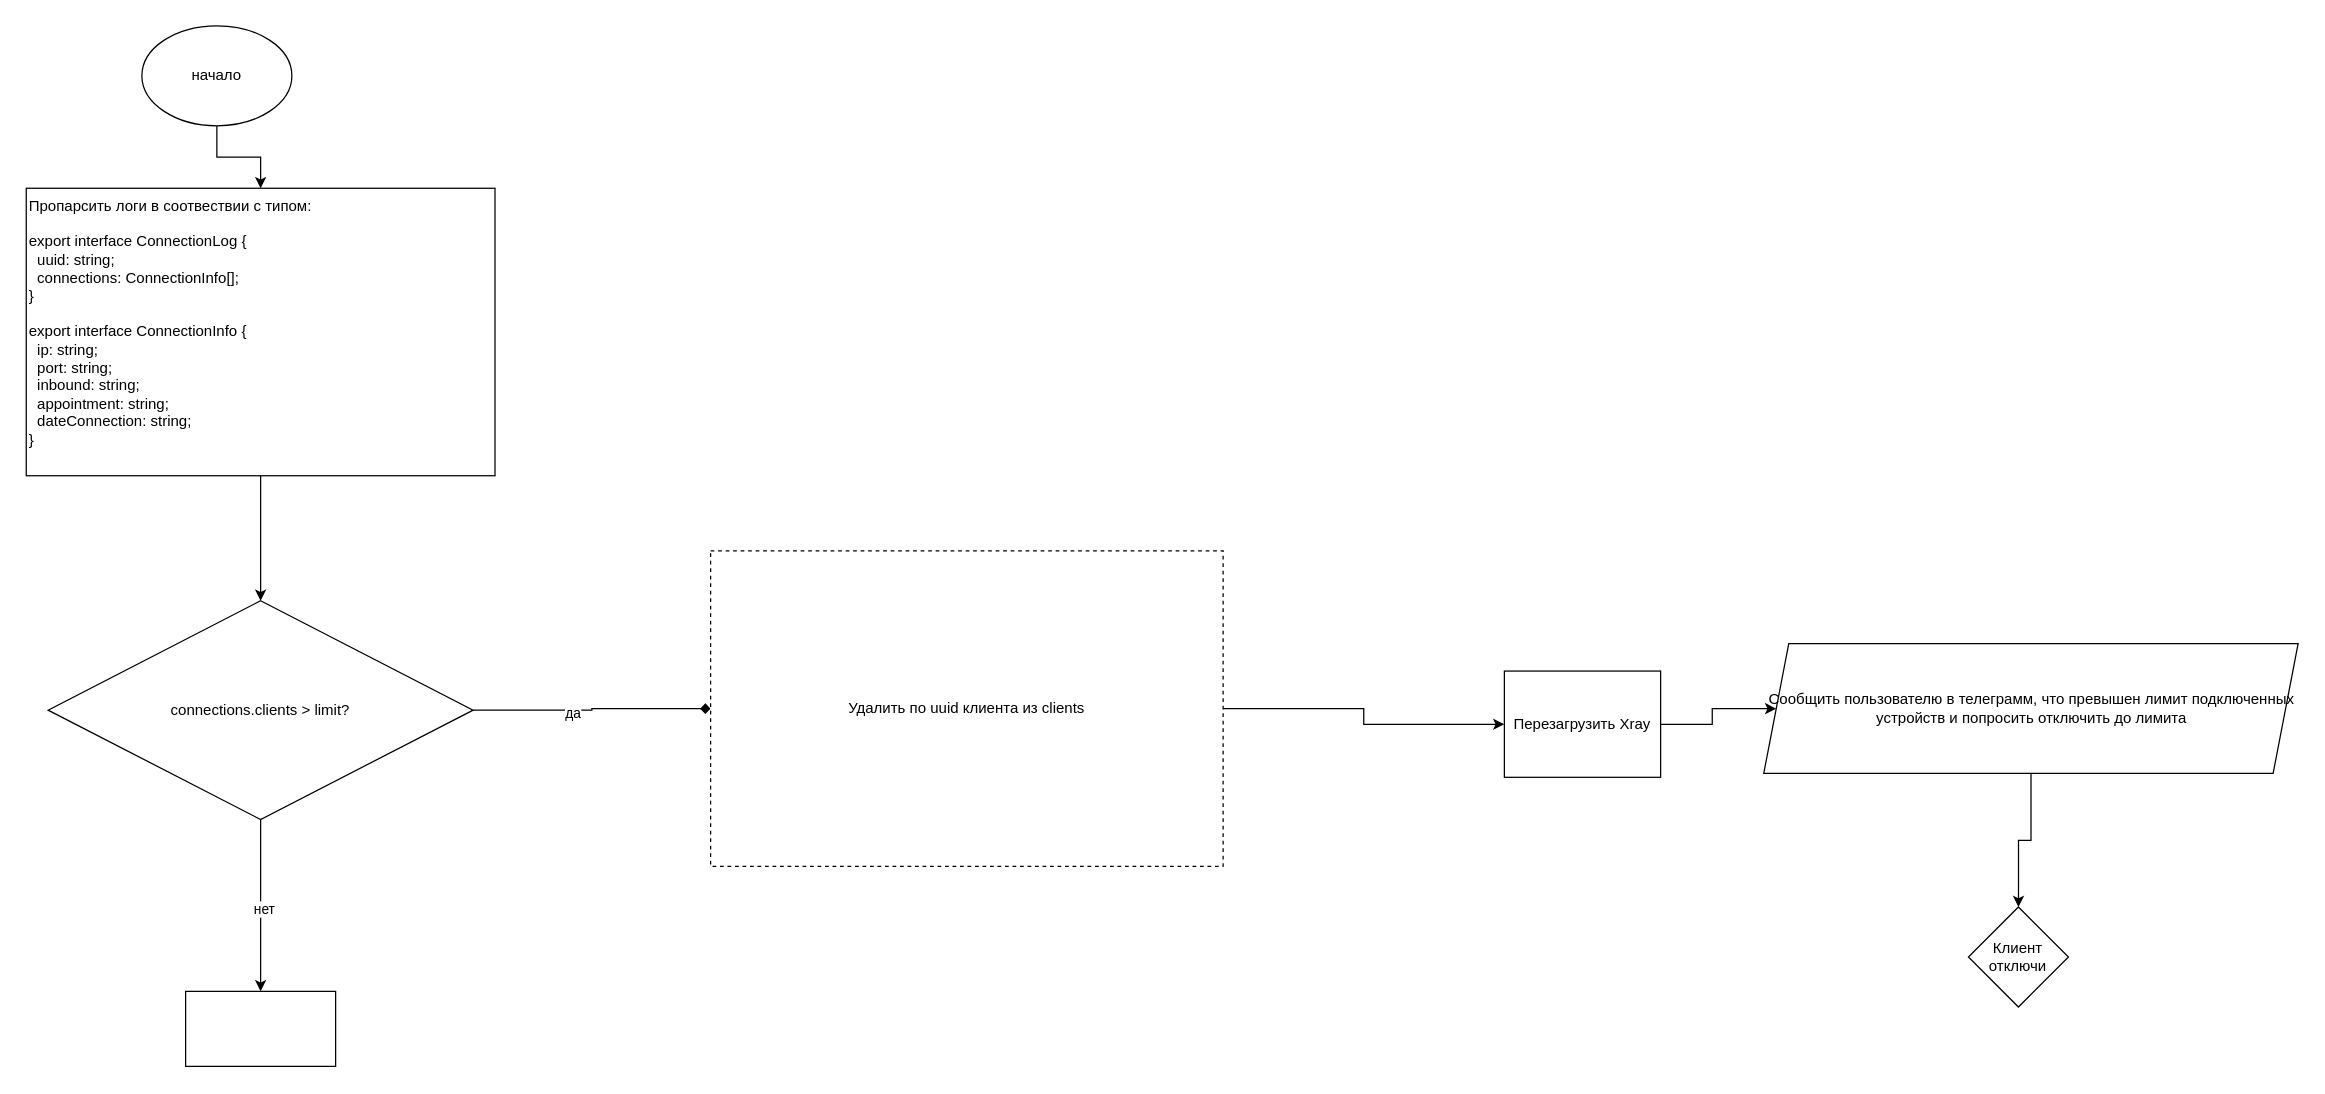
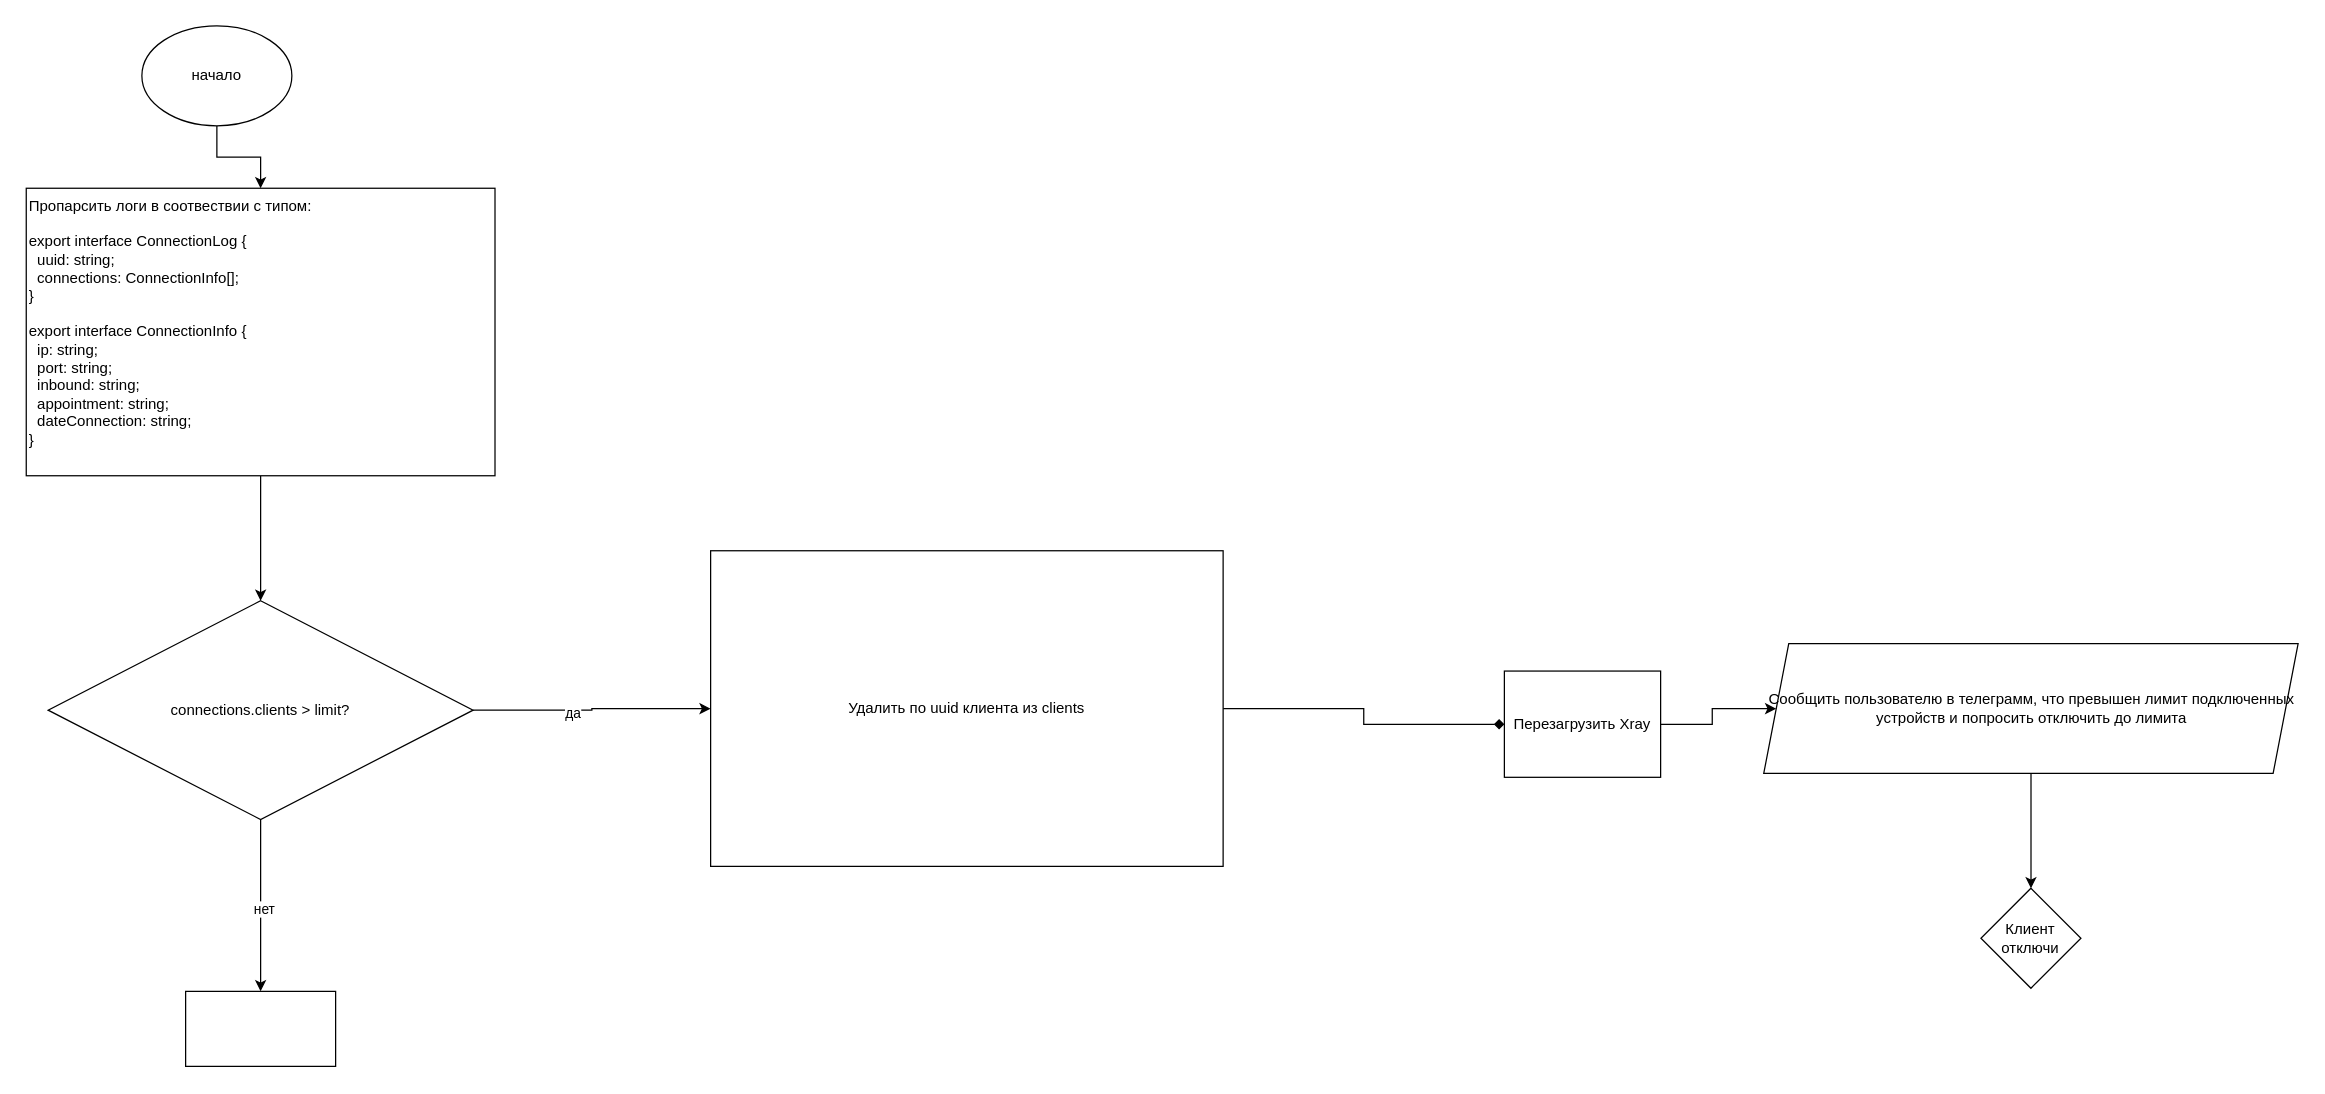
node "Удалить по uuid клиента из clients": style dashed -> solid
edge "connections.clients > limit?" -> "Удалить по uuid клиента из clients": arrowhead diamond -> classic
edge "Удалить по uuid клиента из clients" -> "Перезагрузить Xray": arrowhead classic -> diamond
node "Клиент отключи": moved (2018, 957) -> (2031, 938)
